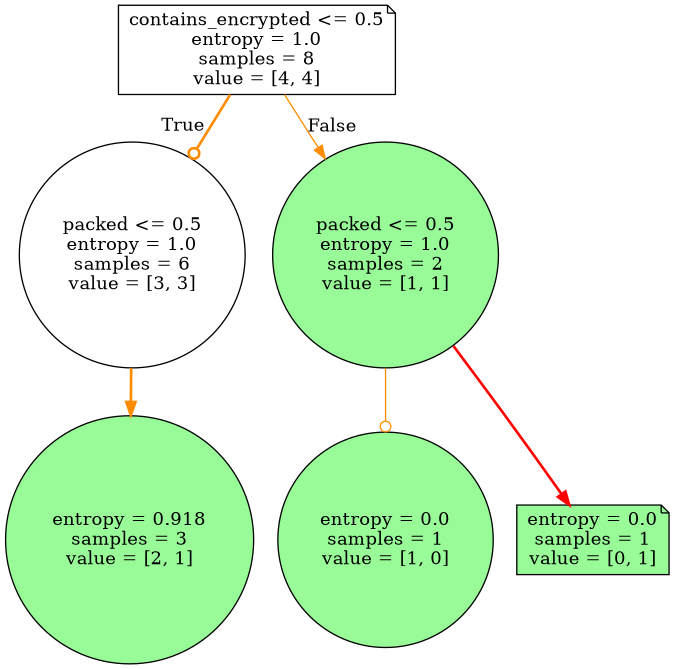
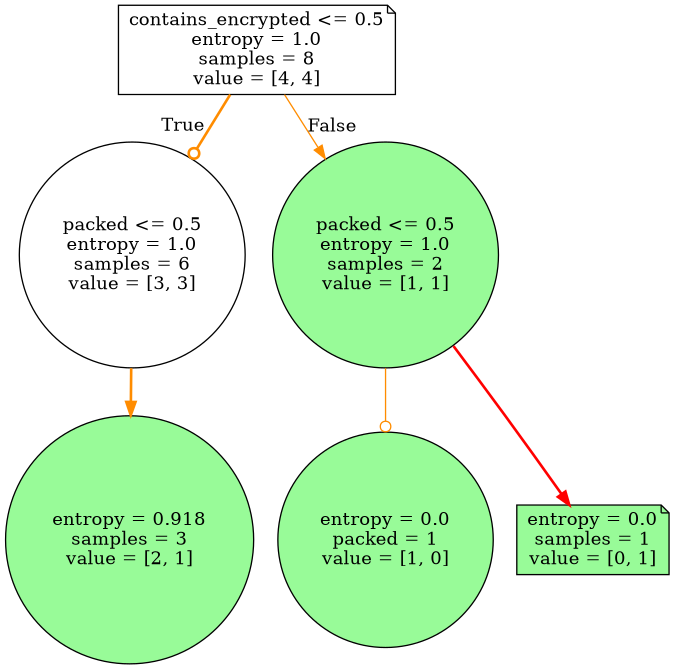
node "entropy = 0.0 samples = 1 value = [1, 0]": label "entropy = 0.0 samples = 1 value = [1, 0]" -> "entropy = 0.0 packed = 1 value = [1, 0]"
